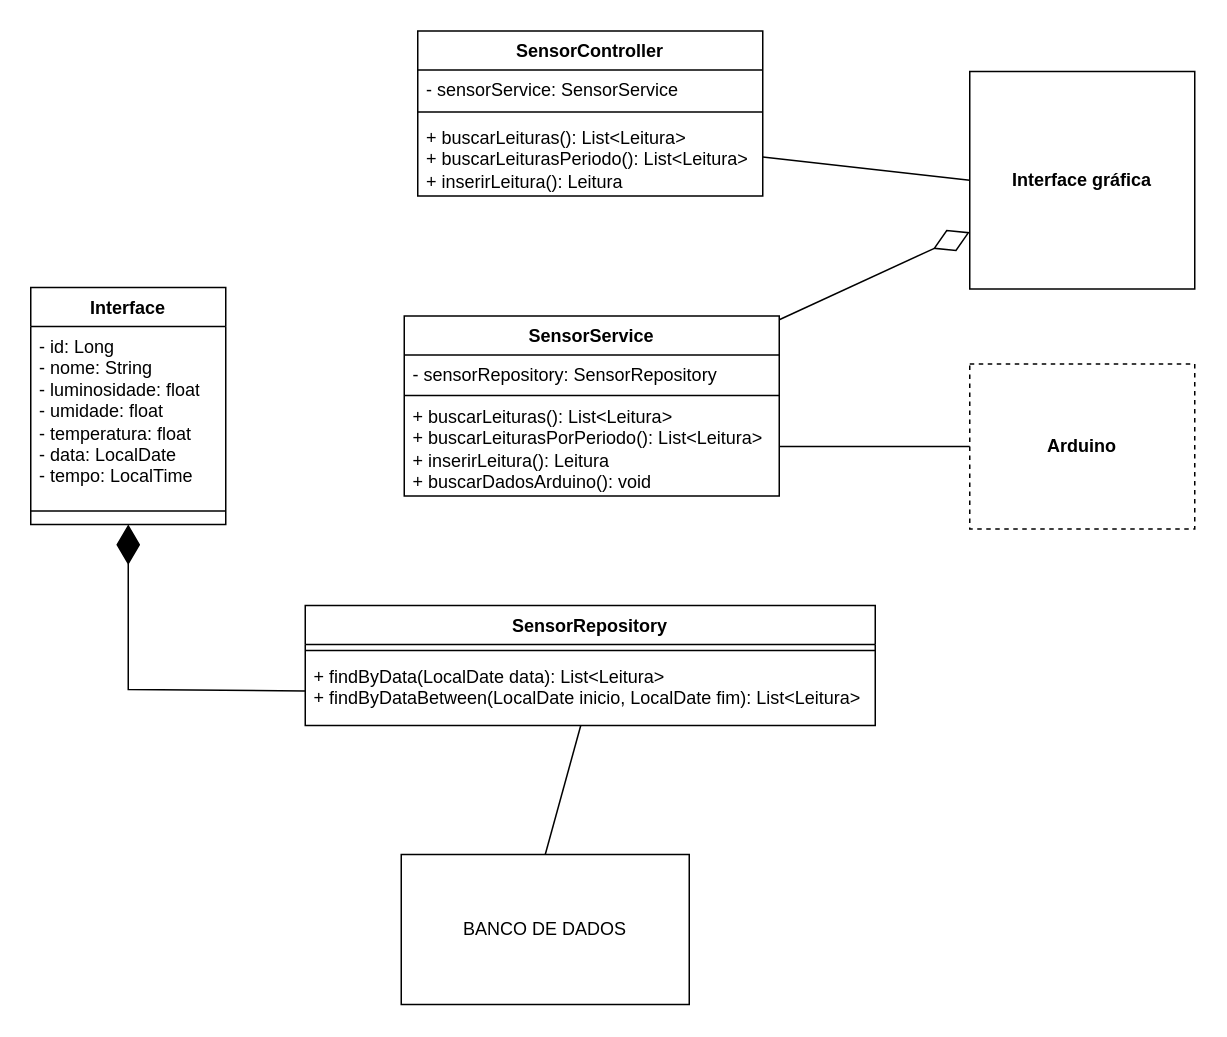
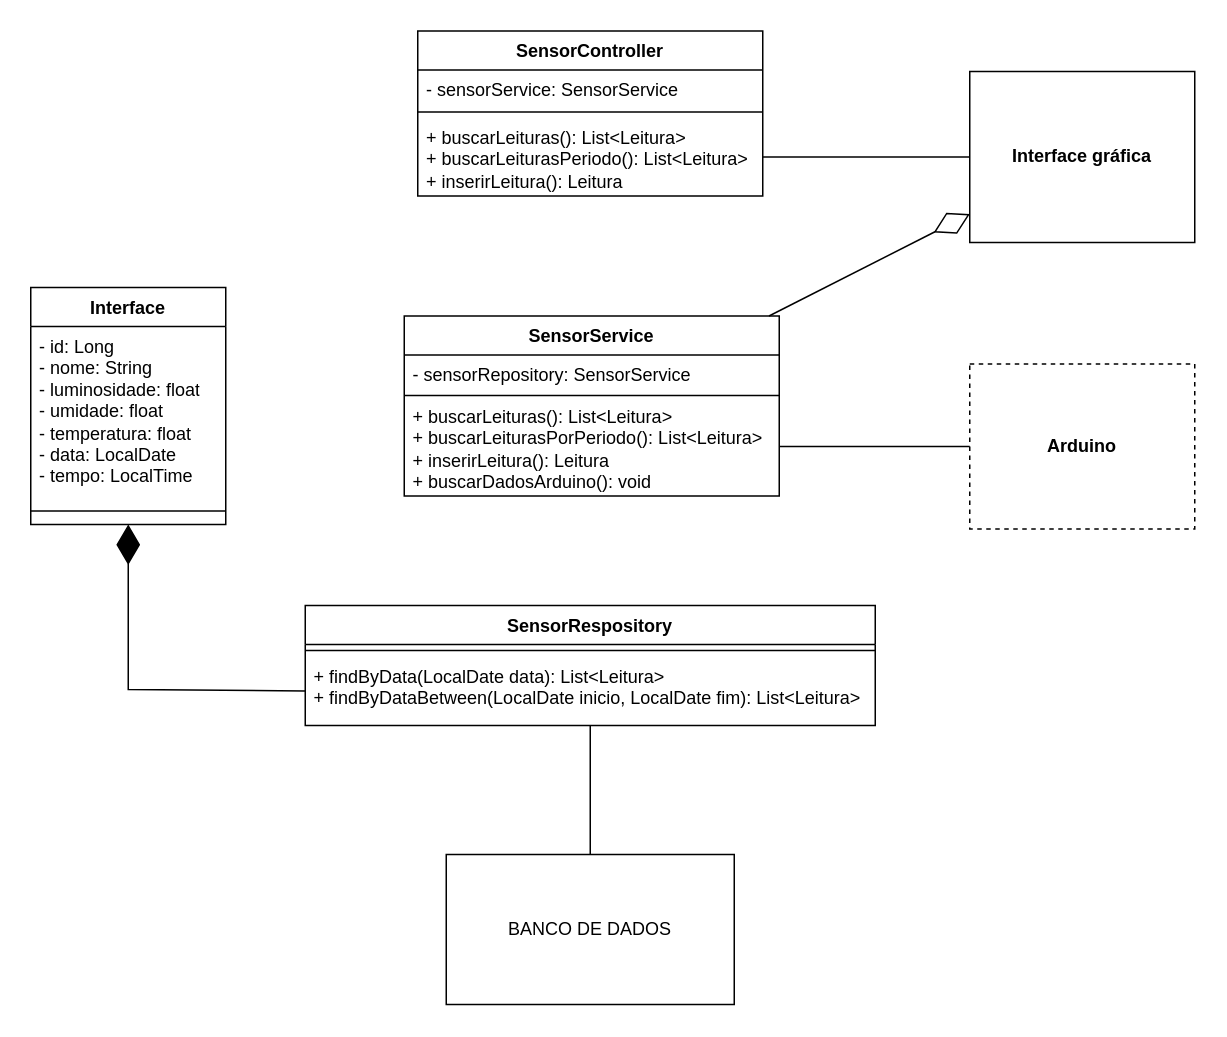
node "Interface gráfica": size 225x218 -> 225x171
node "- sensorRepository: SensorRepository": label "- sensorRepository: SensorRepository" -> "- sensorRepository: SensorService"
node "SensorRepository": label "SensorRepository" -> "SensorRespository"
node "BANCO DE DADOS": moved (545, 929) -> (590, 929)
